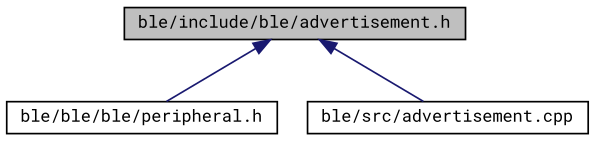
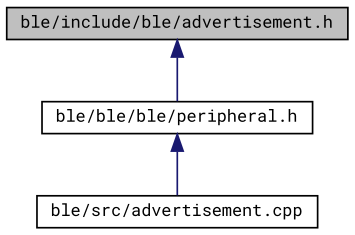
edge "ble/src/advertisement.cpp" -> "ble/include/ble/advertisement.h": now "ble/src/advertisement.cpp" -> "ble/ble/ble/peripheral.h"
